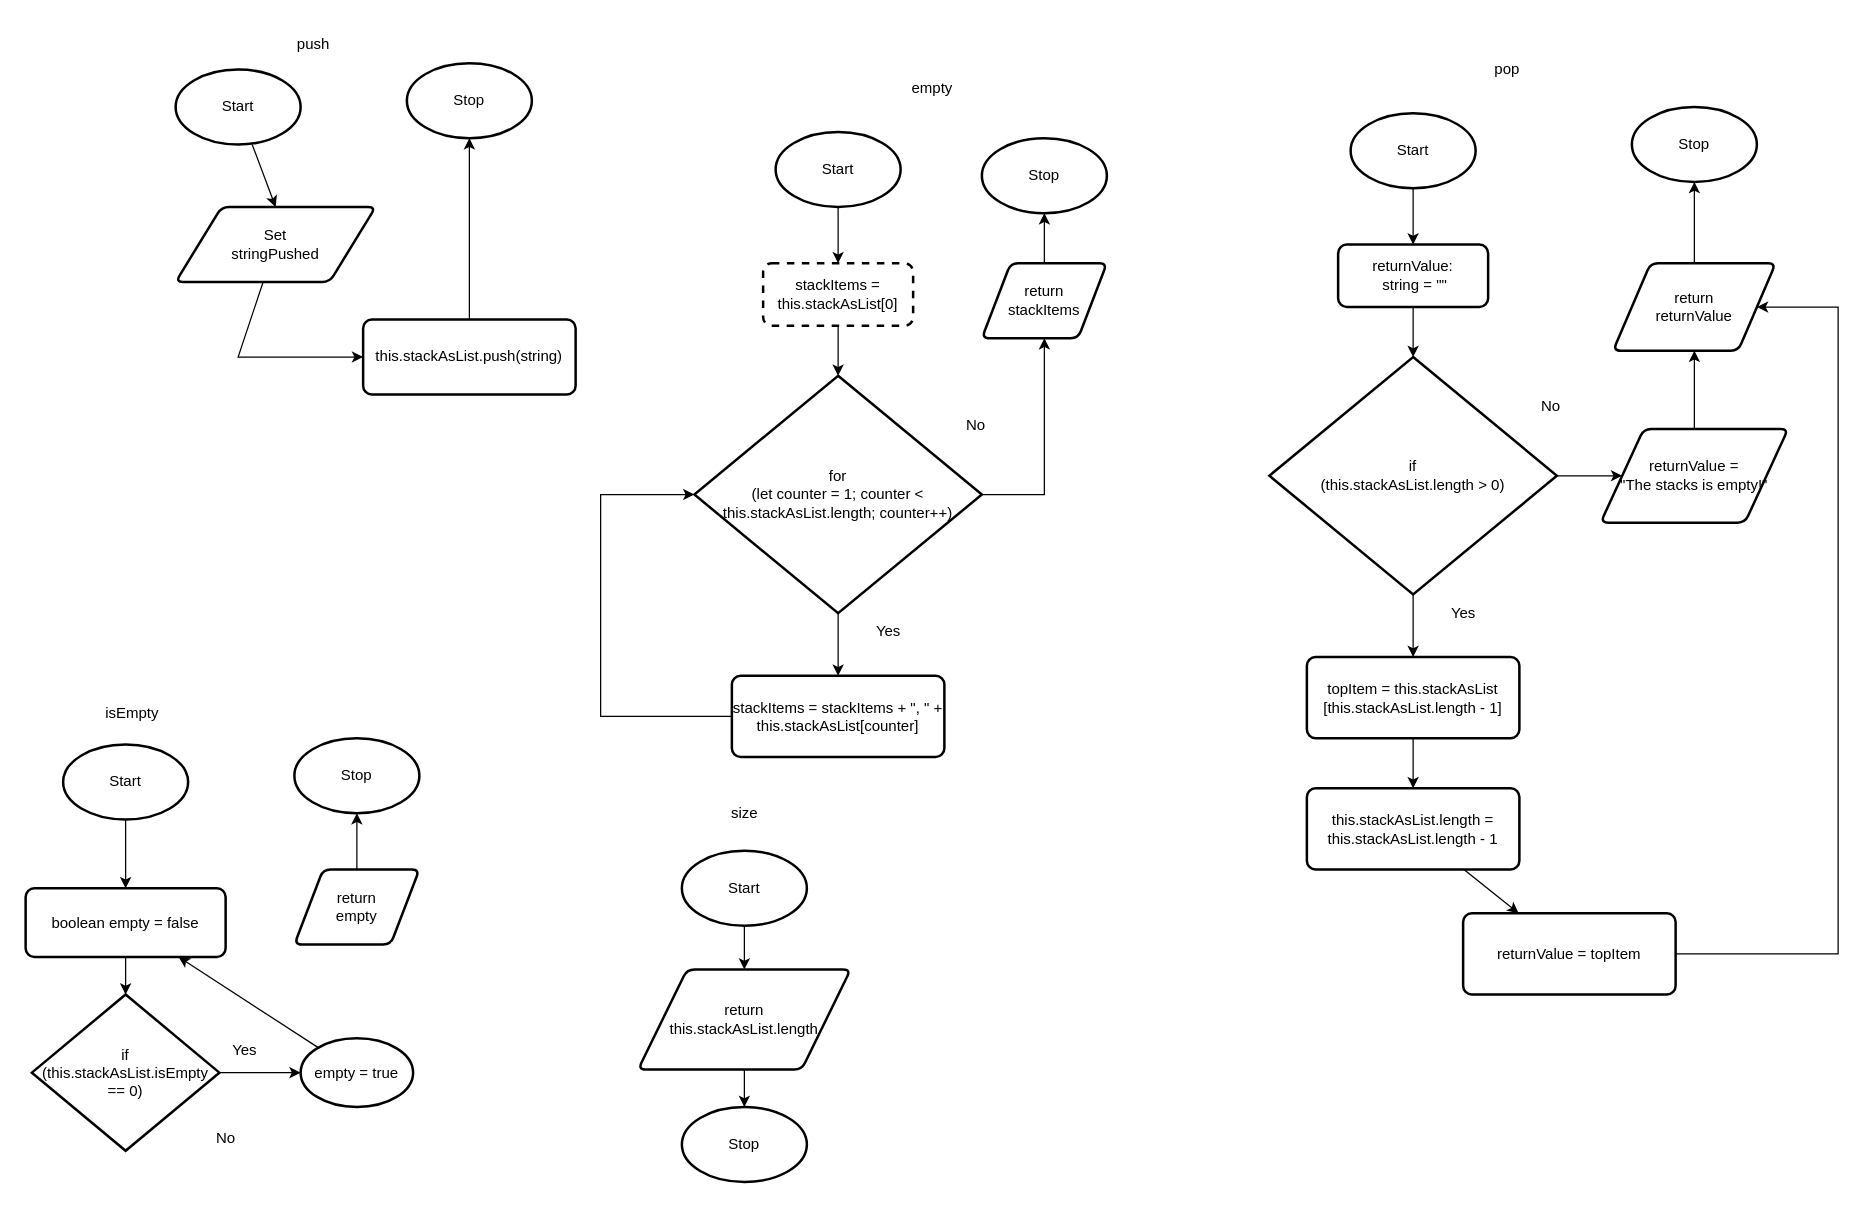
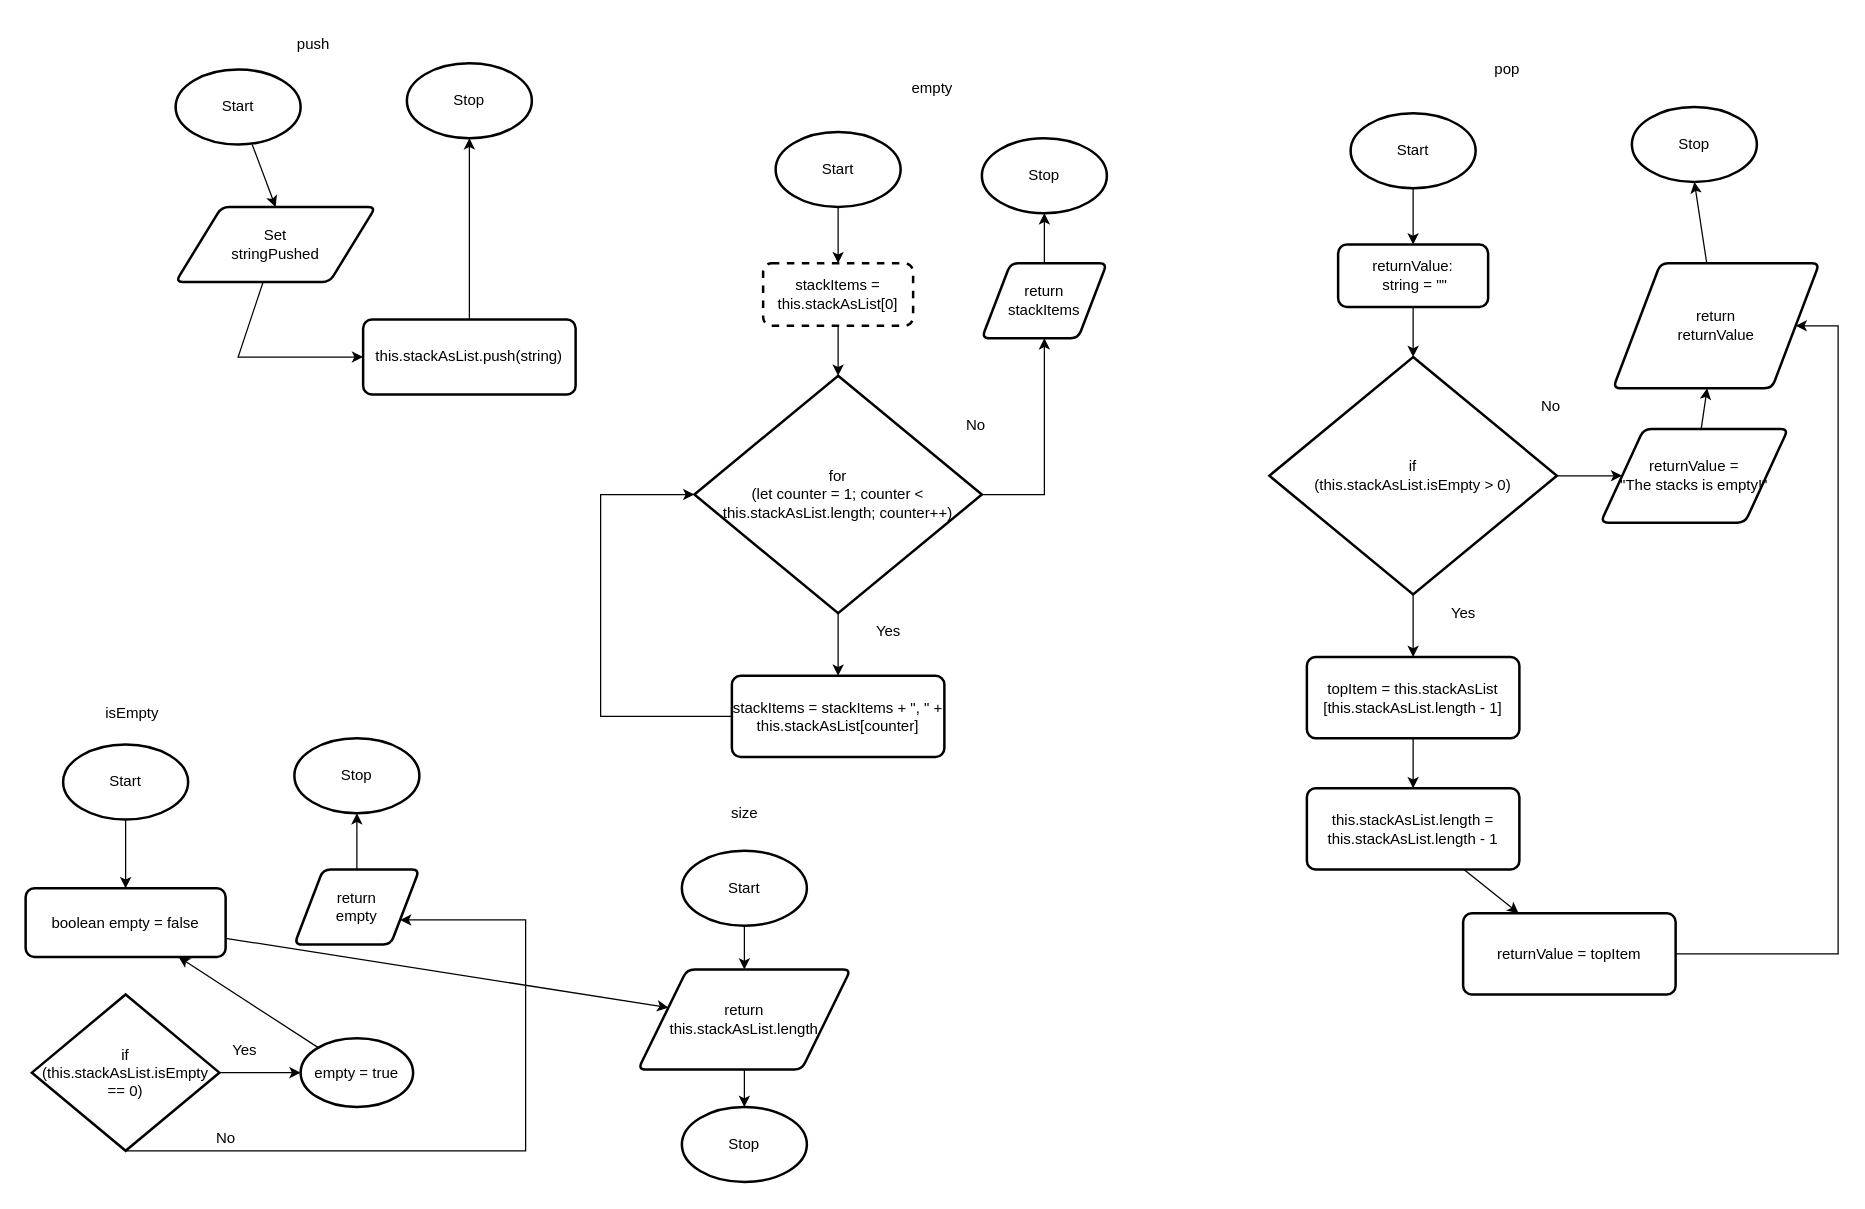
node "return returnValue": size 163x88 -> 206x125
node "if (this.stackAsList.length > 0)": label "if (this.stackAsList.length > 0)" -> "if (this.stackAsList.isEmpty > 0)"
edge "boolean empty = false" -> "if (this.stackAsList.isEmpty == 0)": now "boolean empty = false" -> "return this.stackAsList.length"
edge "if (this.stackAsList.isEmpty == 0)" -> "return empty": added
